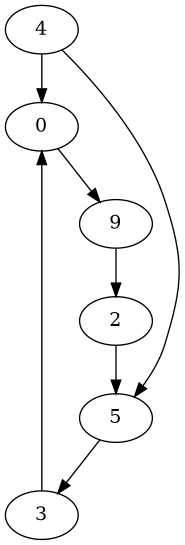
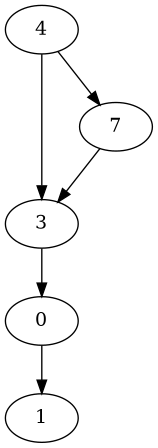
edge "4" -> "0": now "4" -> "3"
node "9": label "9" -> "1"
node "2": removed
node "5": label "5" -> "7"
